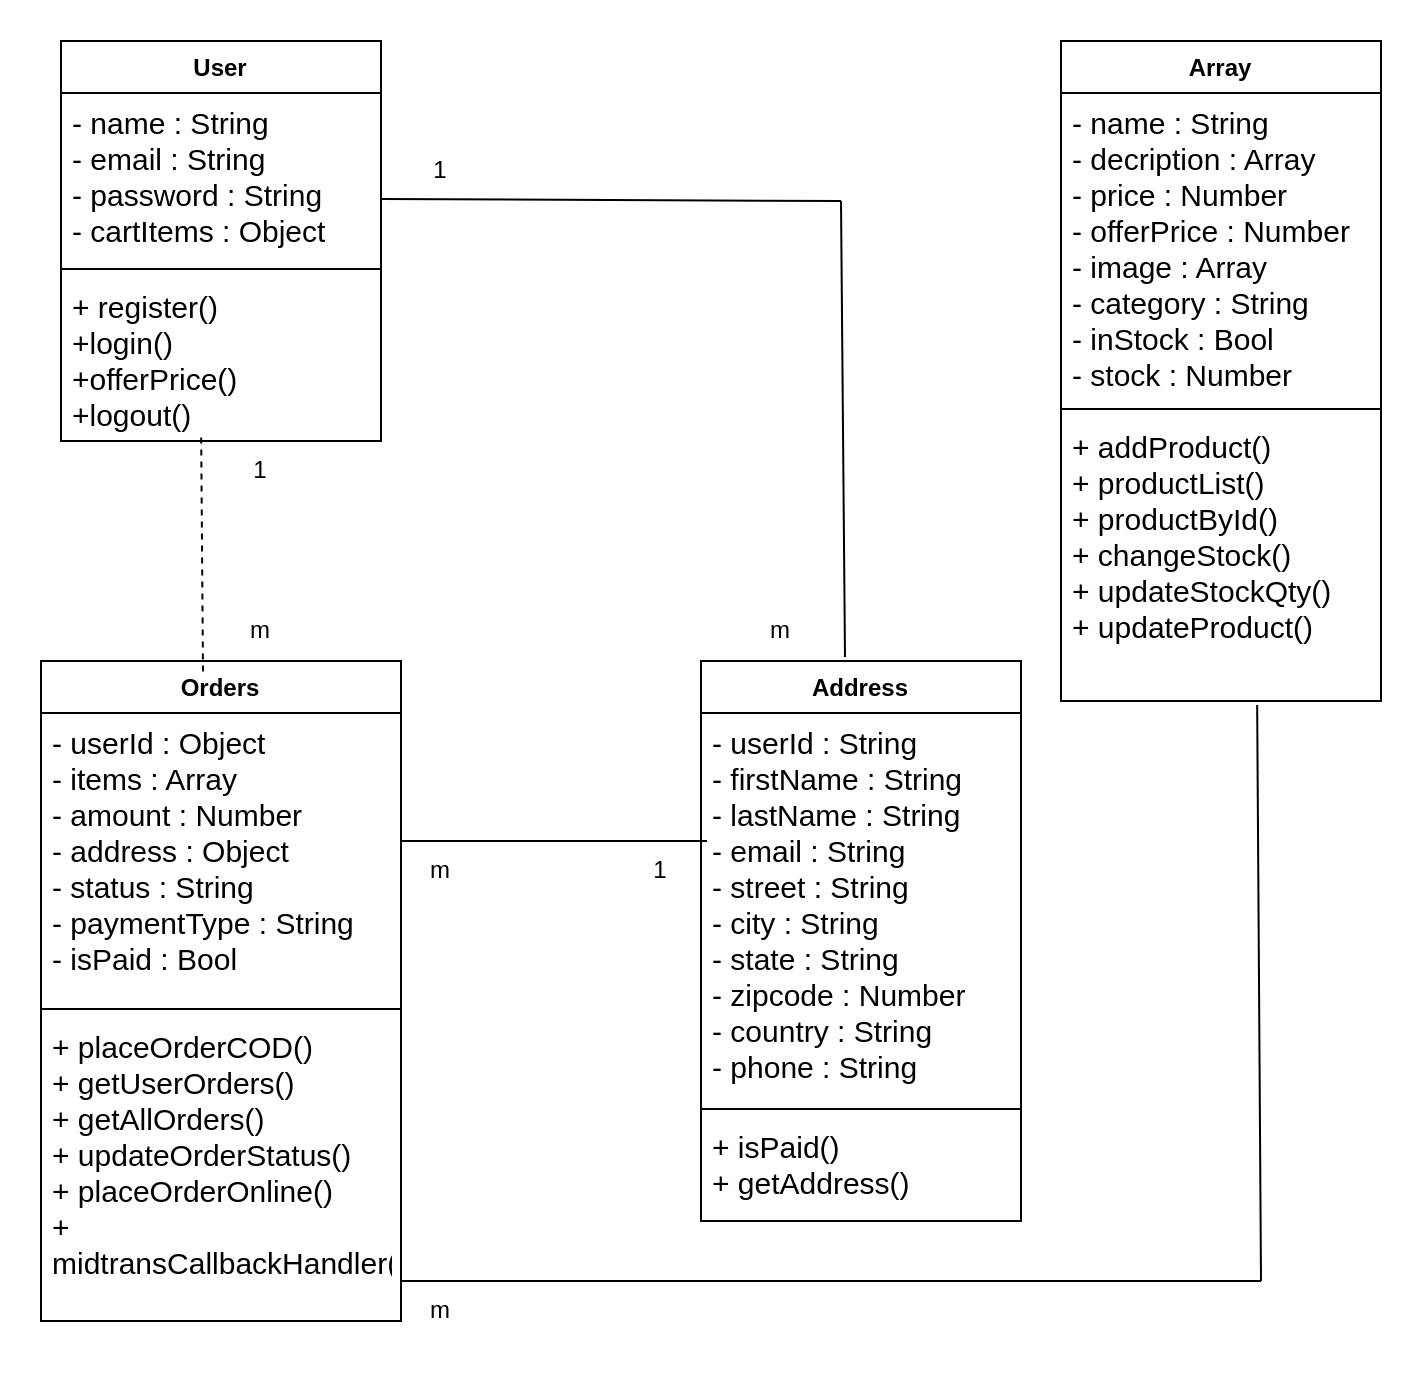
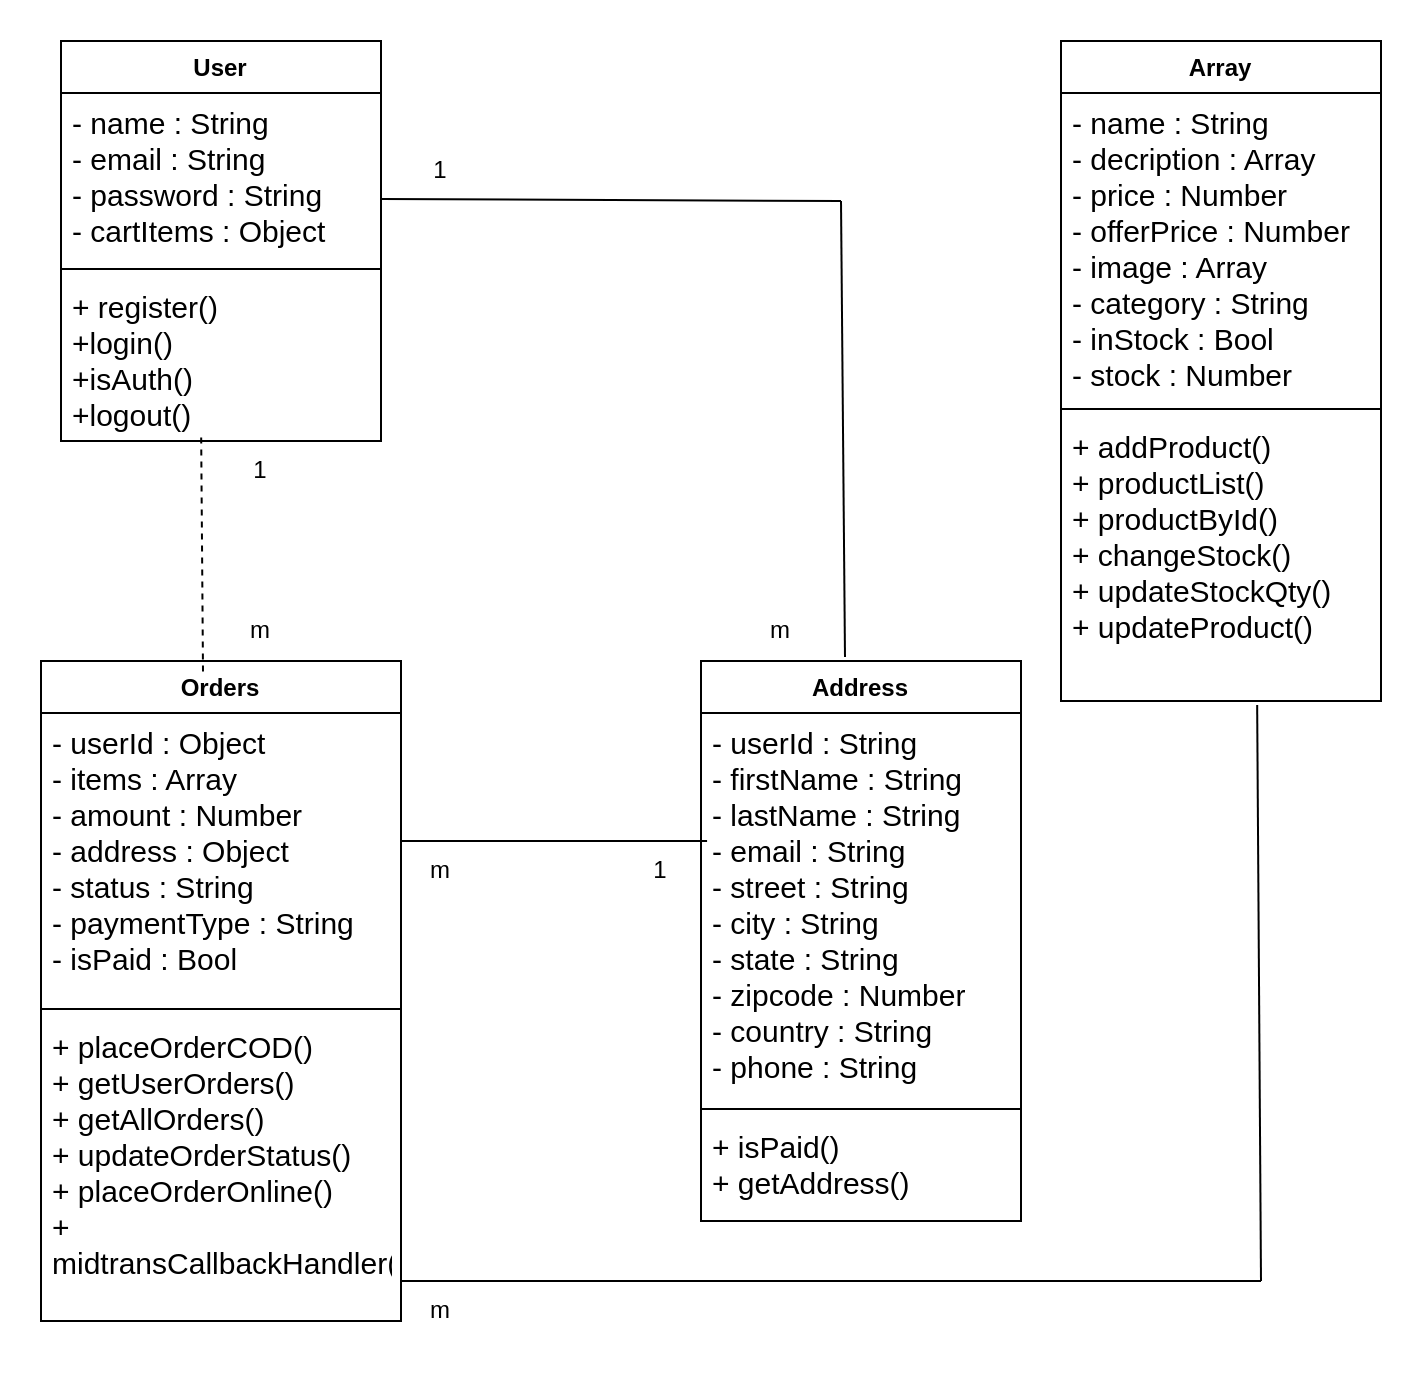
node "+ register() +login() +offerPrice() +logout()": label "+ register() +login() +offerPrice() +logout()" -> "+ register() +login() +isAuth() +logout()"
